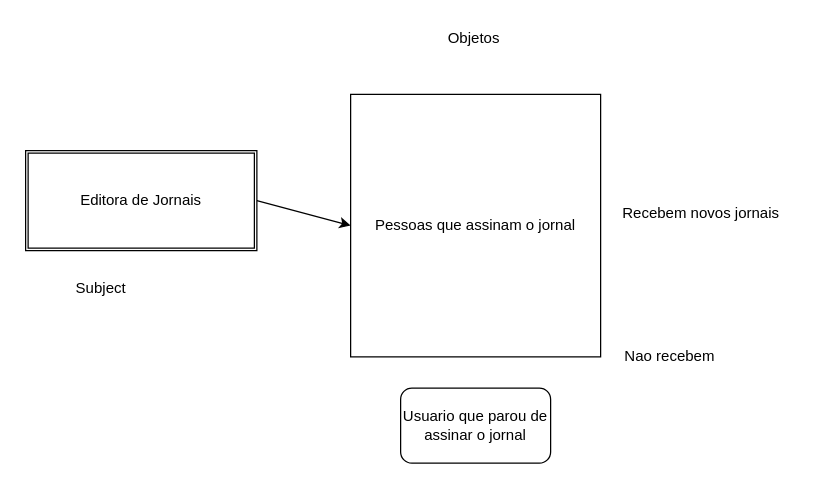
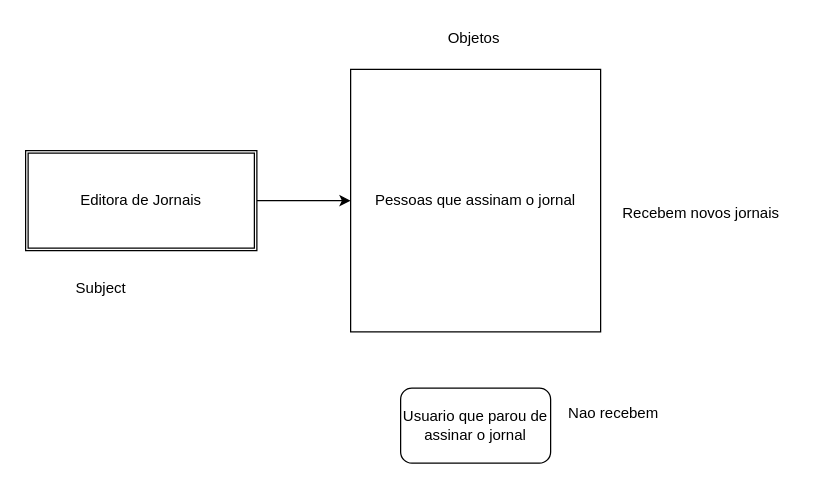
node "Pessoas que assinam o jornal": moved (476, 226) -> (476, 201)
node "Nao recebem": moved (669, 357) -> (613, 413)
